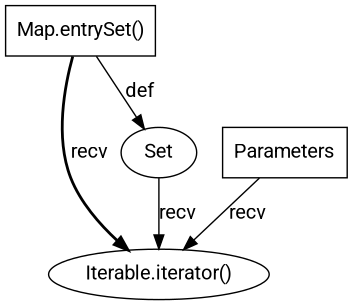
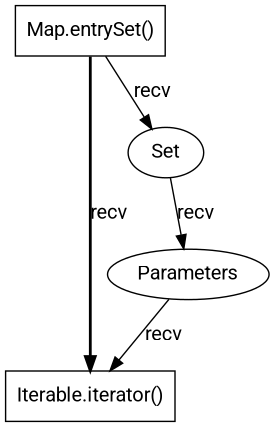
edge "Map.entrySet()" -> "Set": label "def" -> "recv"
node "Parameters": shape box -> ellipse
edge "Set" -> "Iterable.iterator()": now "Set" -> "Parameters"
node "Iterable.iterator()": shape ellipse -> box
